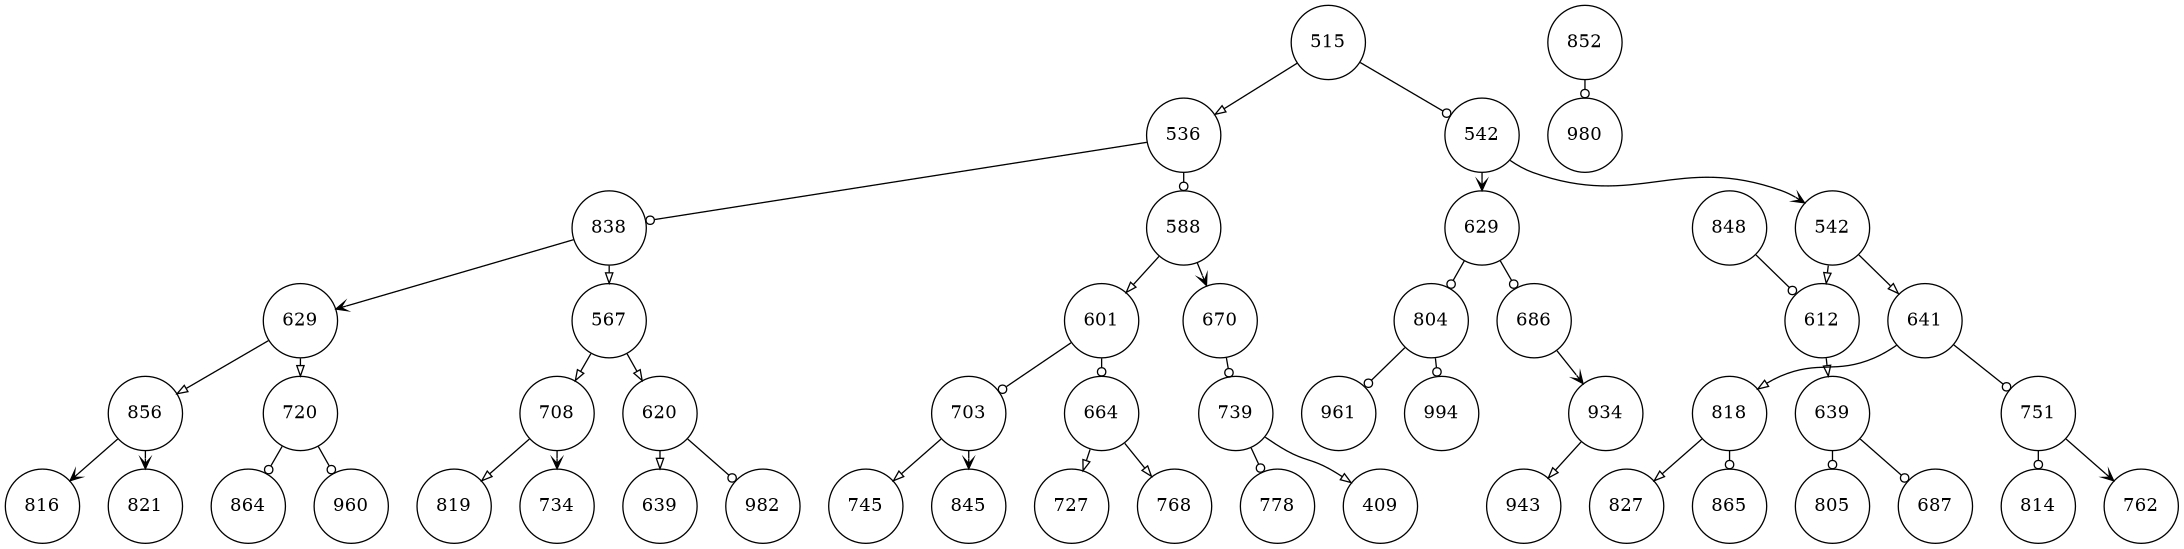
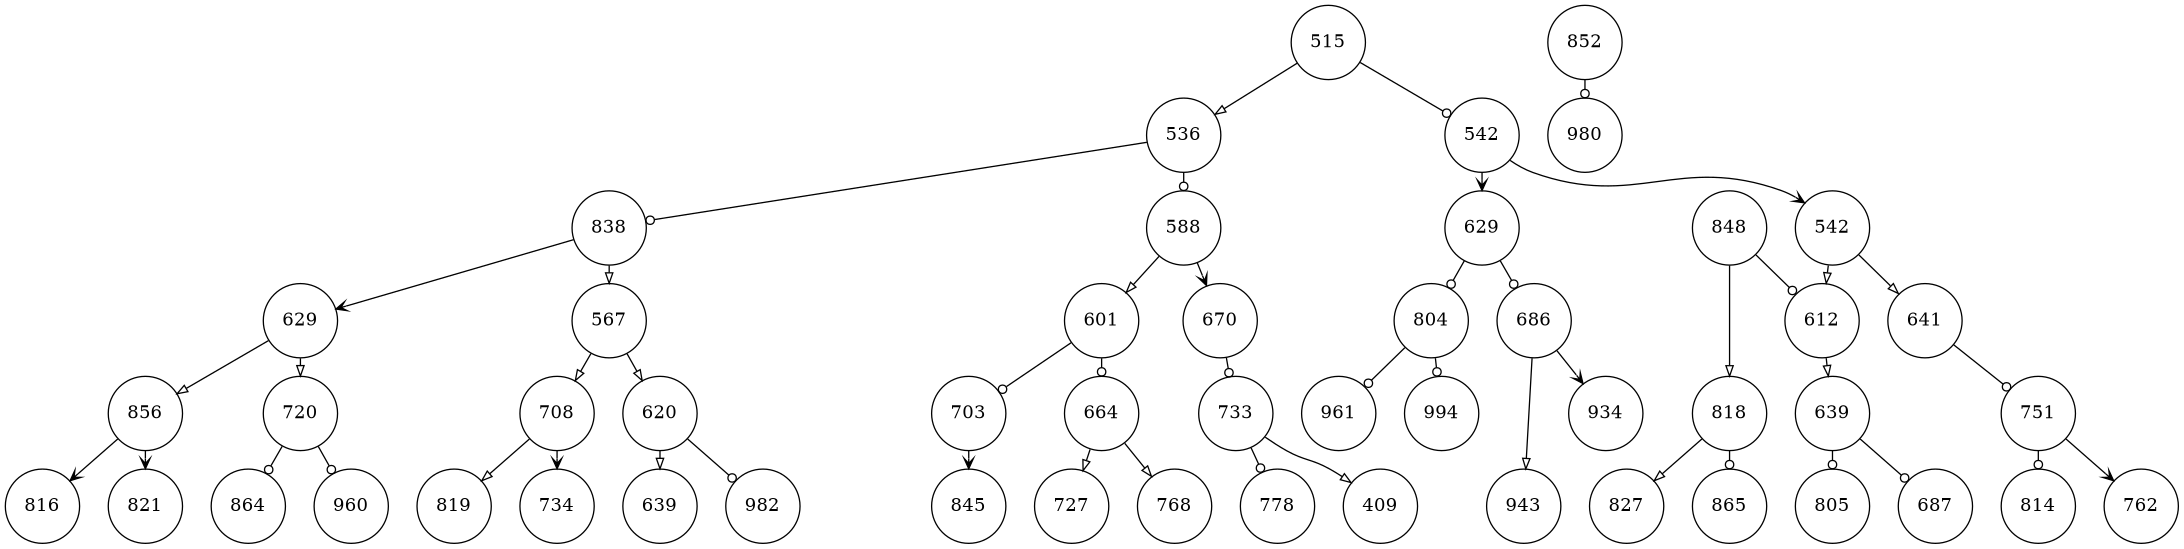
edge "641" -> "818": now "848" -> "818"
node "739": label "739" -> "733"
edge "934" -> "943": now "686" -> "943"
node "745": removed
